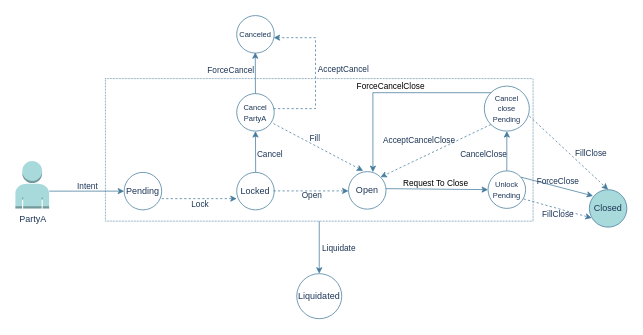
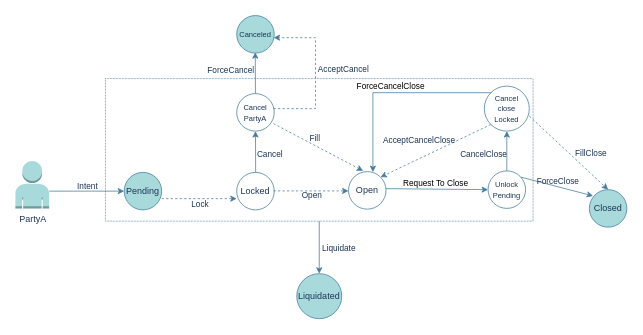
node "Canceled": fillcolor #ffffff -> #a8dadc
node "Cancel close Pending": label "Cancel close Pending" -> "Cancel close Locked"
node "Pending": fillcolor #ffffff -> #a8dadc
edge "Unlock Pending" -> "Closed": removed, label "FillClose"
node "Liquidated": fillcolor #ffffff -> #a8dadc
